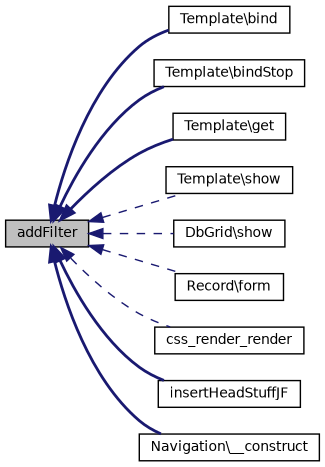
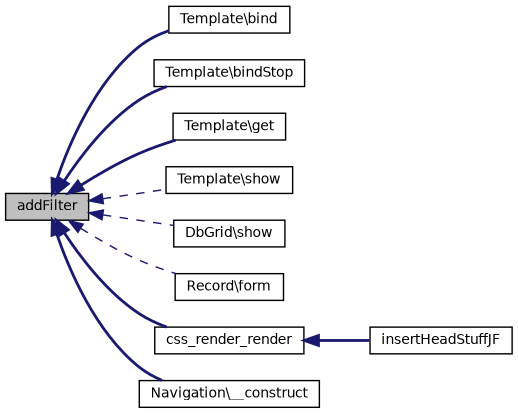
edge "css_render_render" -> "addFilter": style dashed -> bold
edge "insertHeadStuffJF" -> "addFilter": now "insertHeadStuffJF" -> "css_render_render"
